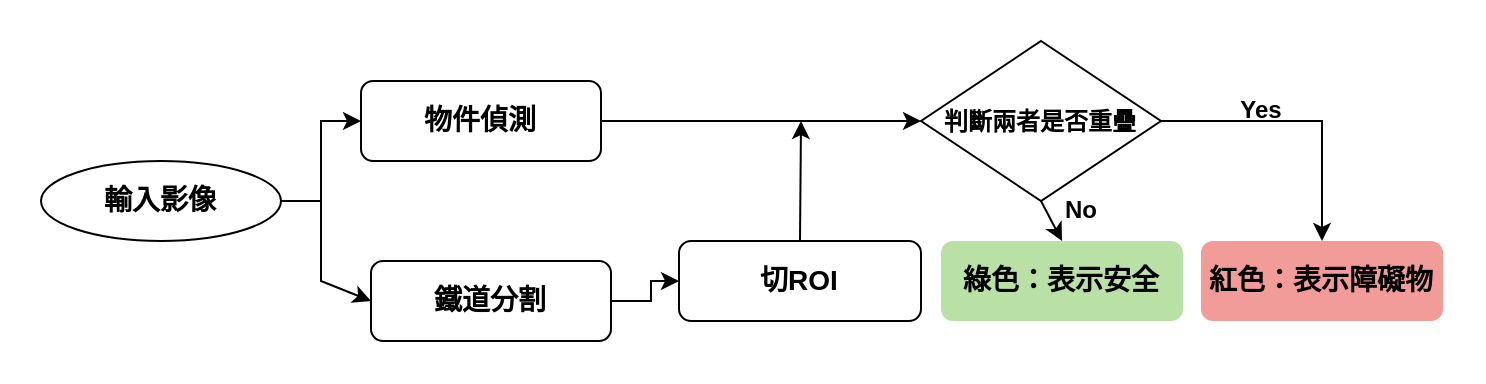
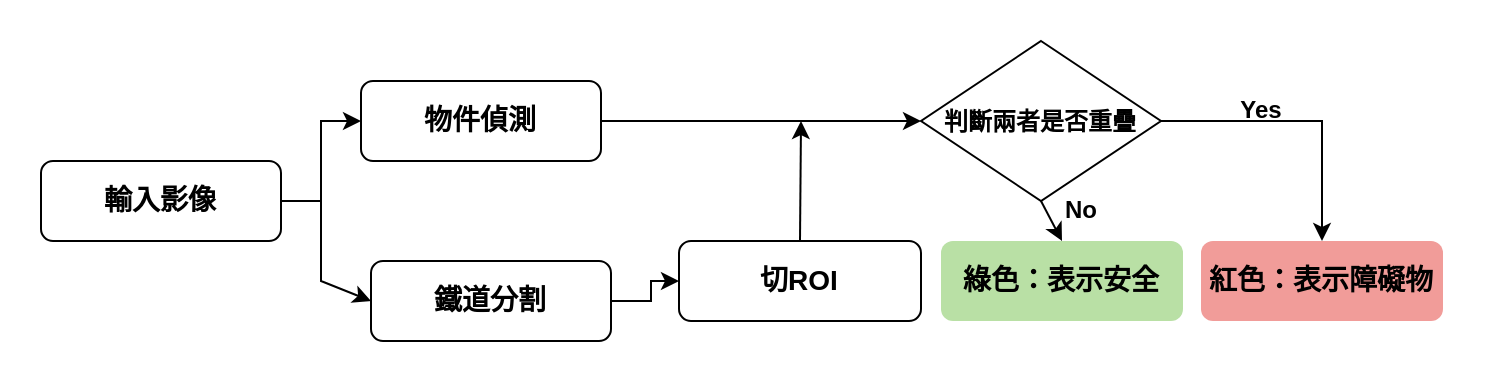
node "輸入影像": shape ellipse -> rounded rectangle
